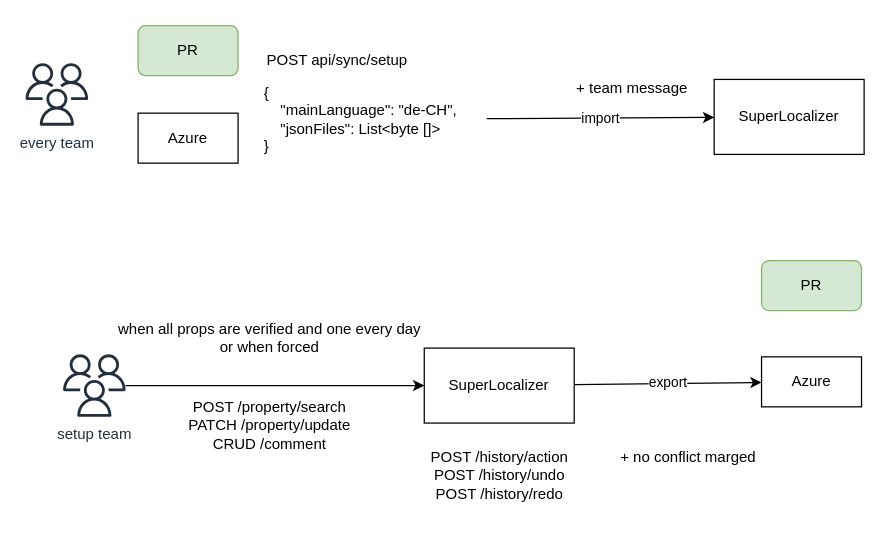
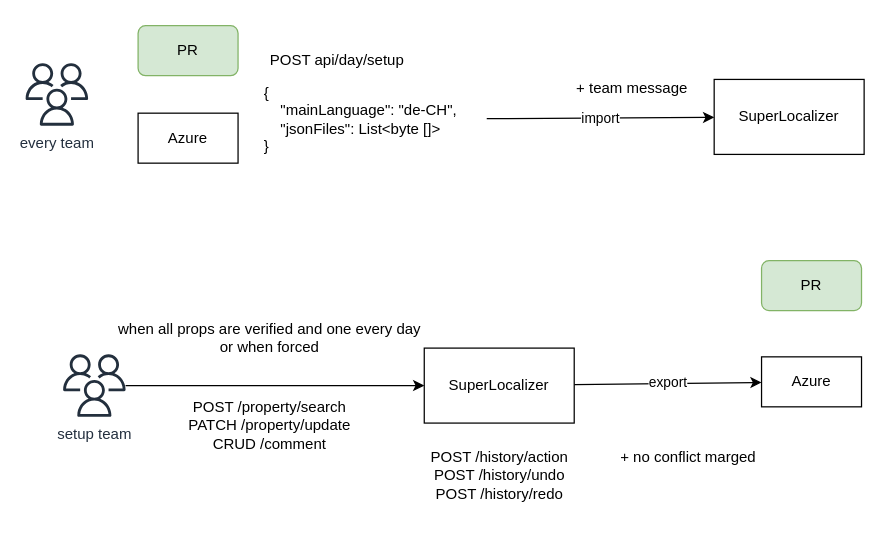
node "POST api/sync/setup": label "POST api/sync/setup" -> "POST api/day/setup"
